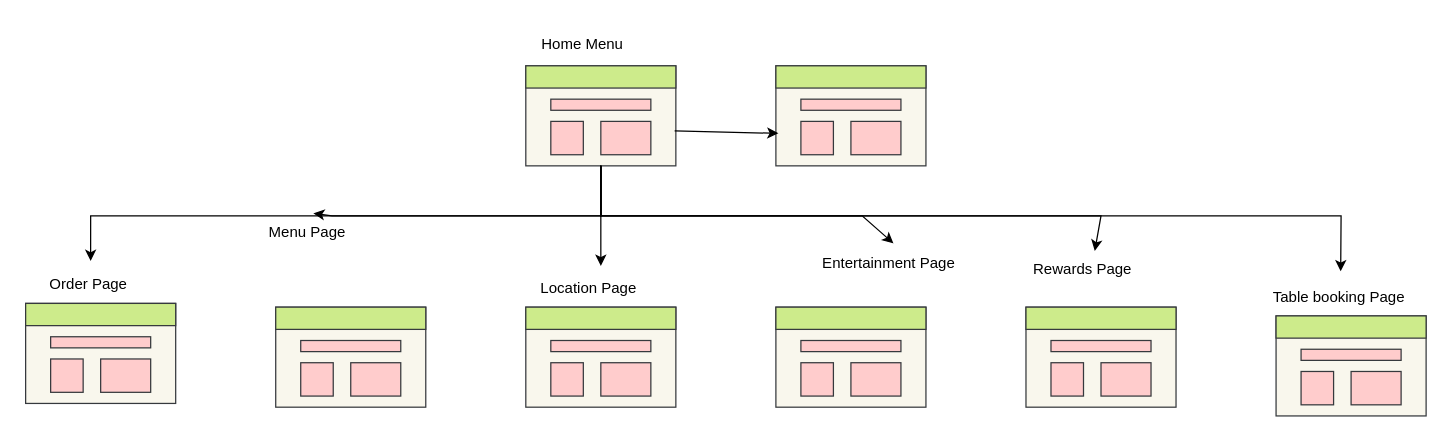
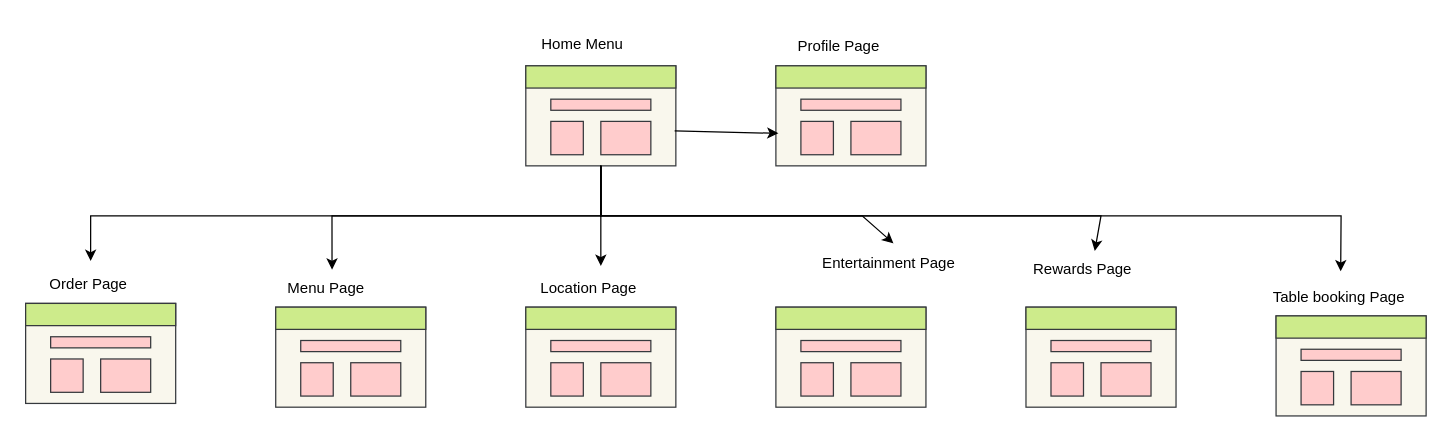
node "Profile Page": added
node "Menu Page": moved (307, 232) -> (326, 288)
